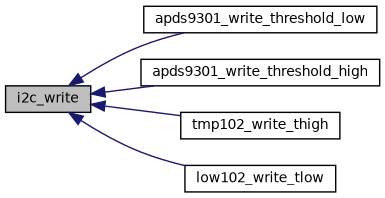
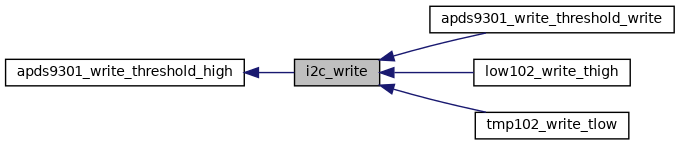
node "apds9301_write_threshold_low": label "apds9301_write_threshold_low" -> "apds9301_write_threshold_write"
edge "apds9301_write_threshold_high" -> "i2c_write": reversed
node "tmp102_write_thigh": label "tmp102_write_thigh" -> "low102_write_thigh"
node "low102_write_tlow": label "low102_write_tlow" -> "tmp102_write_tlow"
